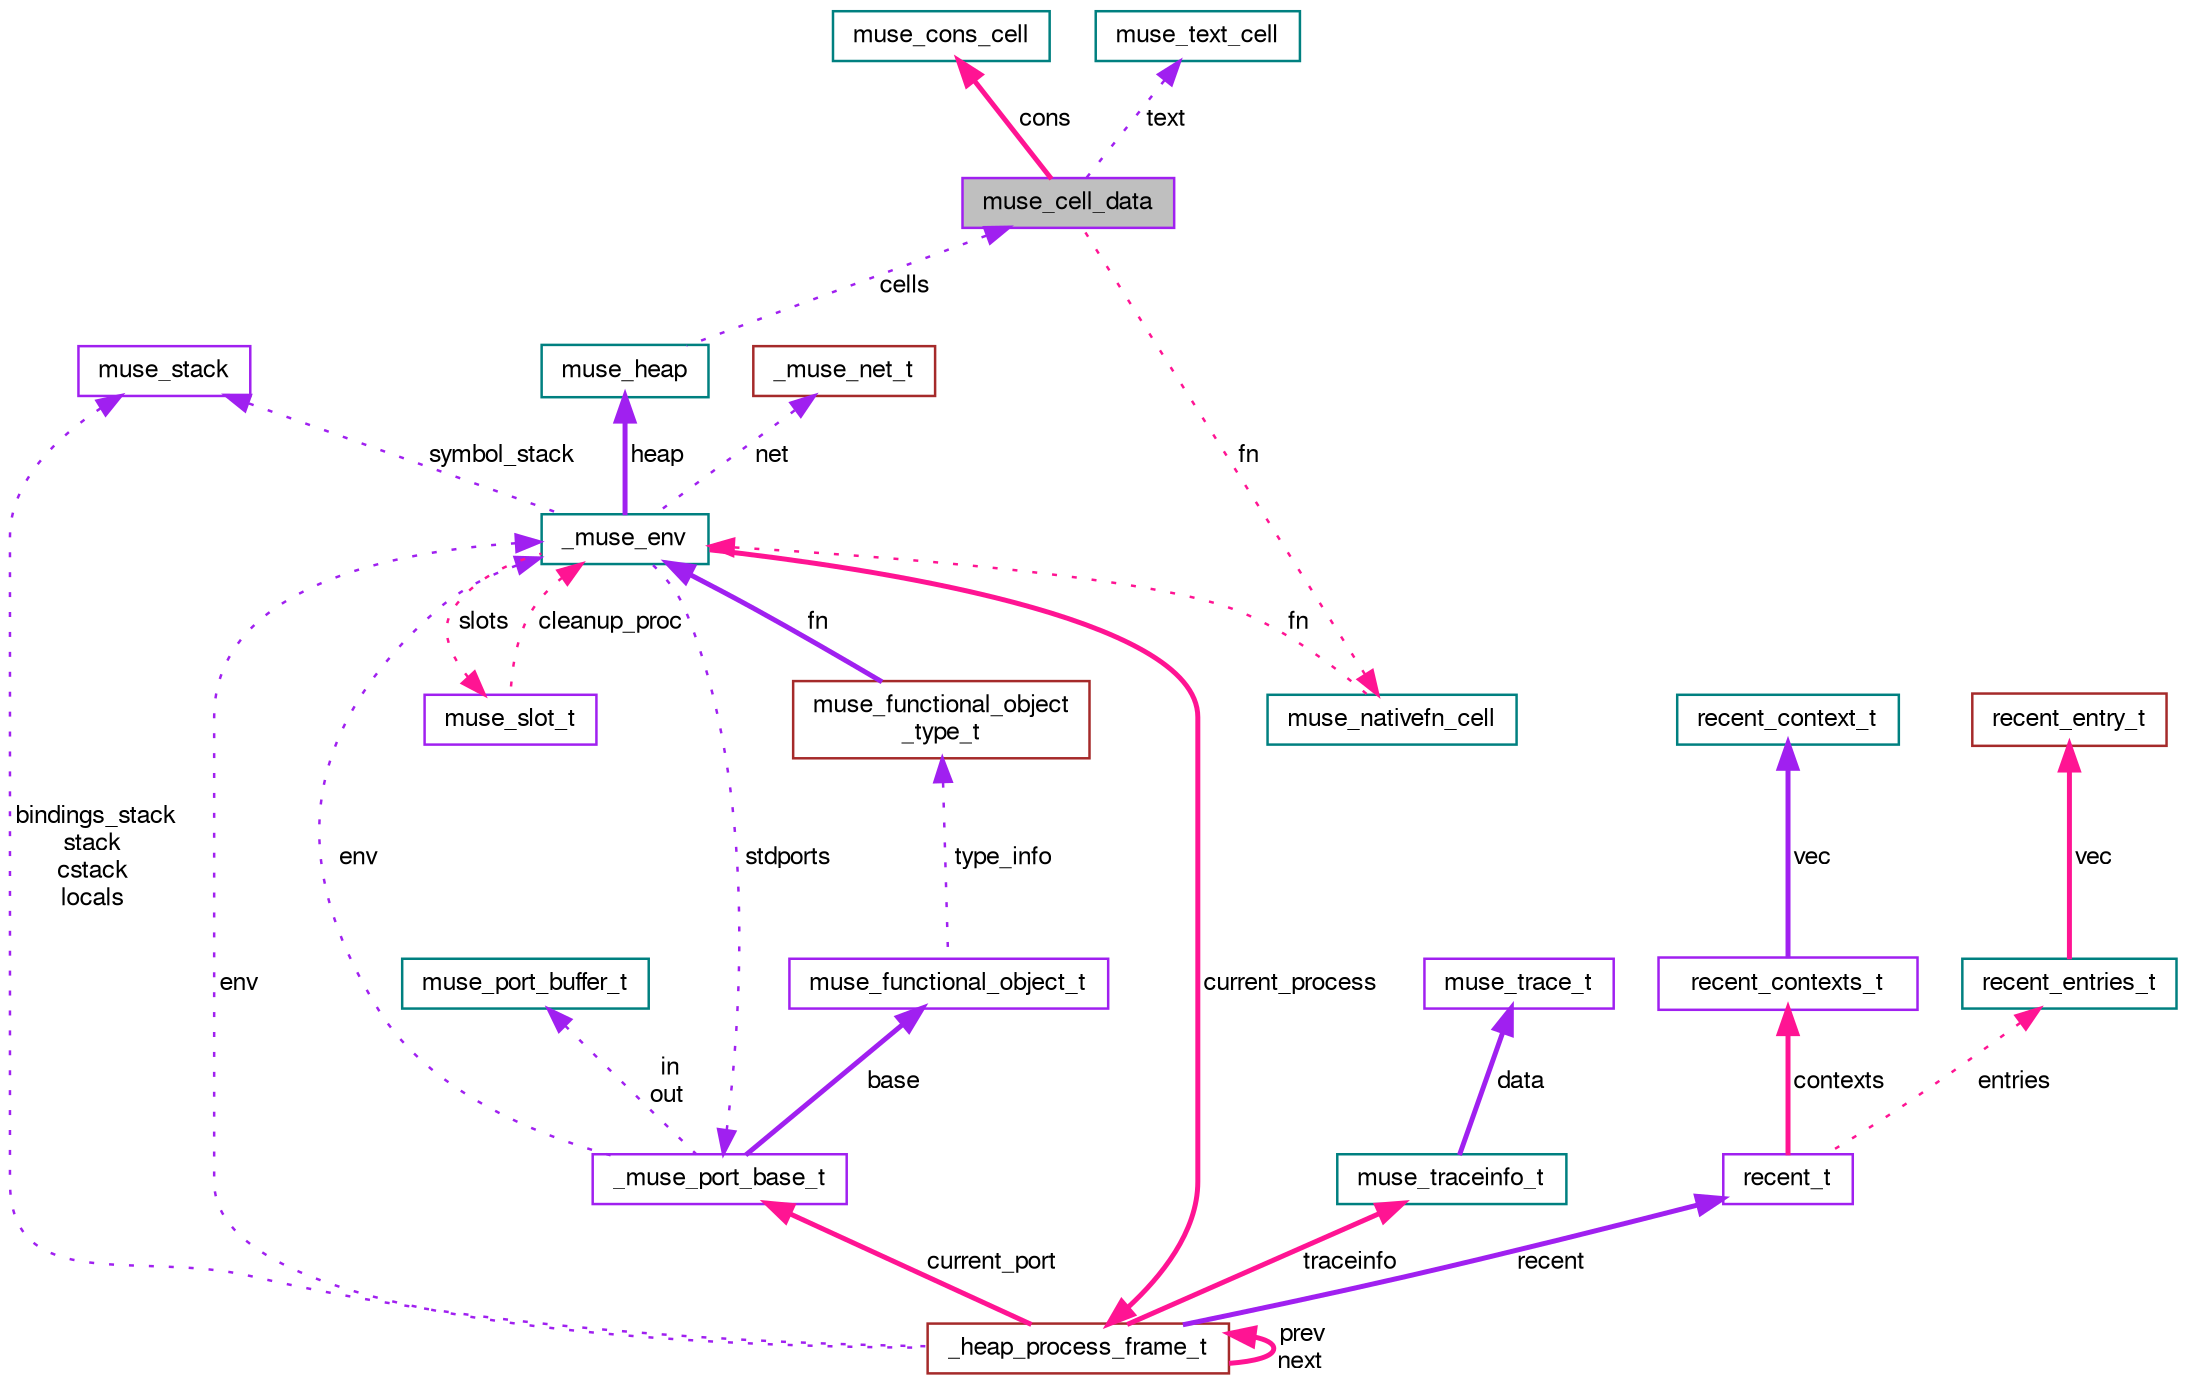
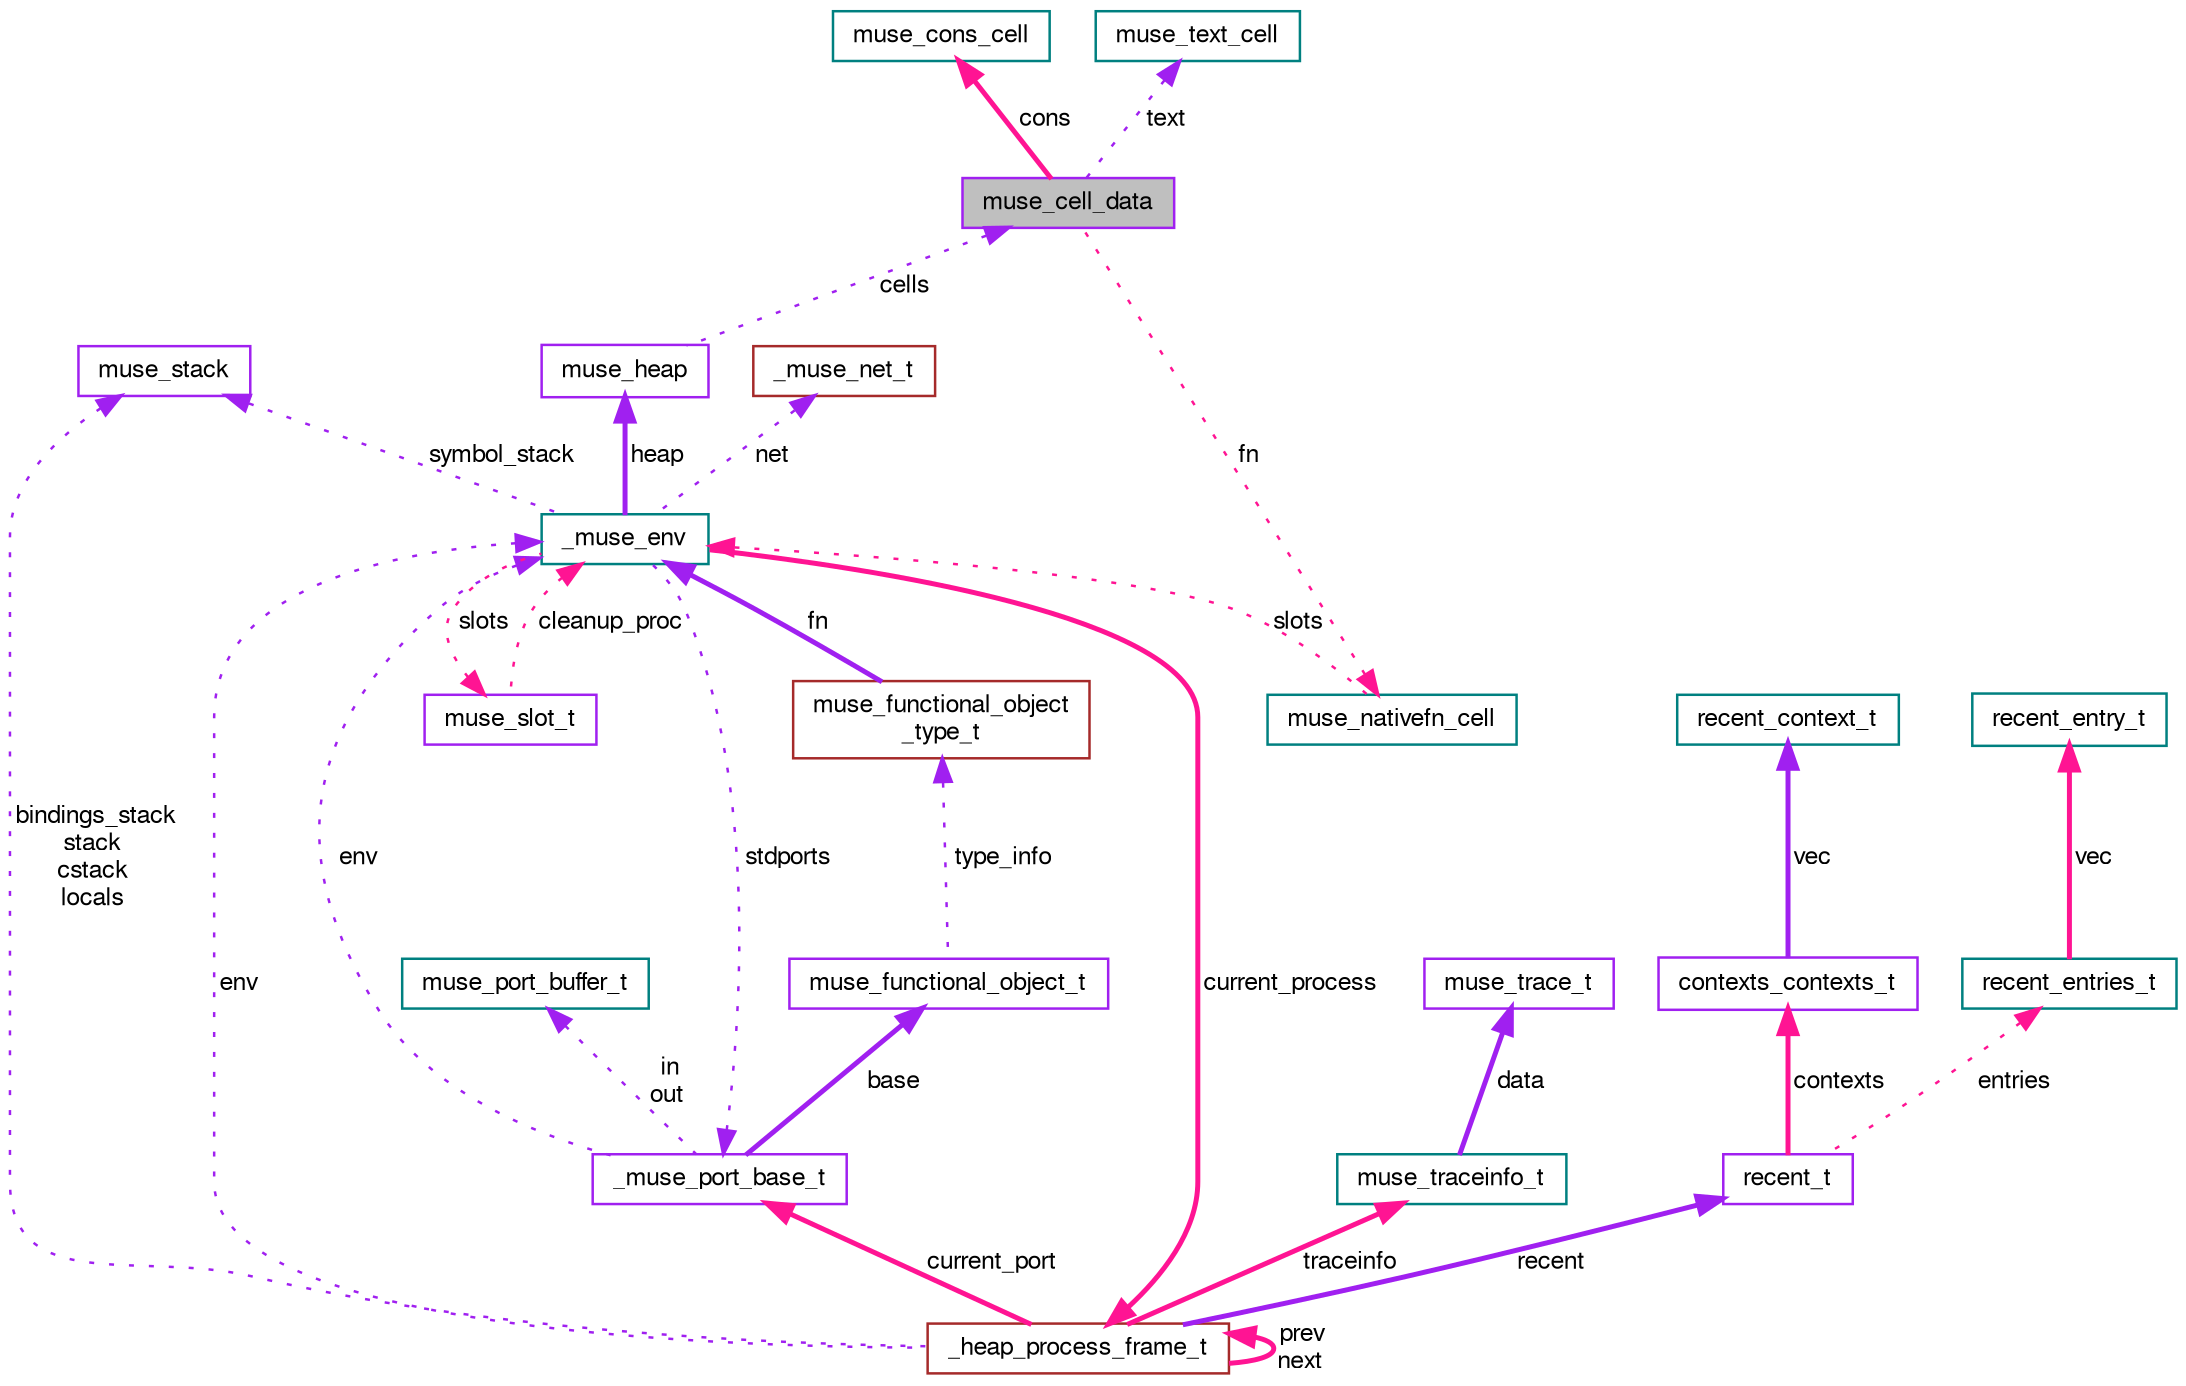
node "muse_heap": color teal -> purple
edge "muse_nativefn_cell" -> "_muse_env": label " fn" -> " slots"
node "recent_entry_t": color brown -> teal
node "recent_contexts_t": label "recent_contexts_t" -> "contexts_contexts_t"
